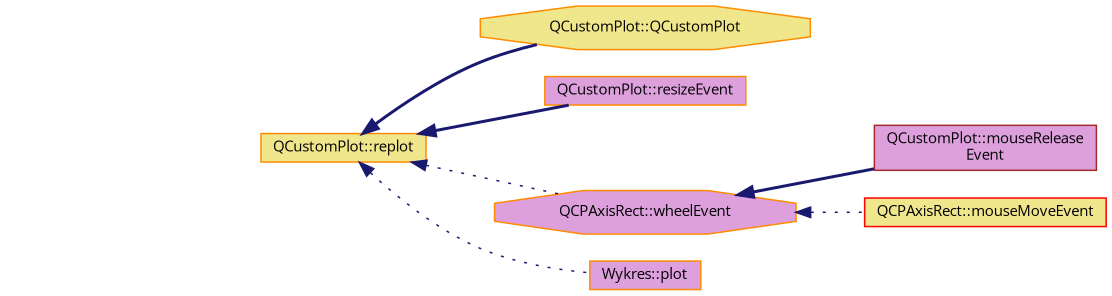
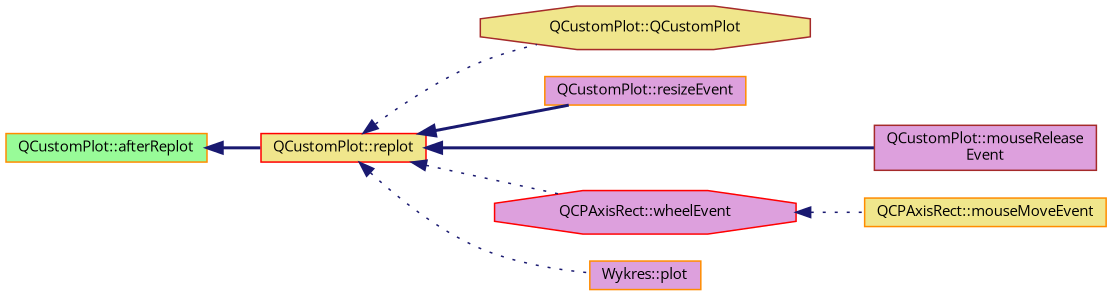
node "QCustomPlot::QCustomPlot": color darkorange -> brown
edge "QCustomPlot::QCustomPlot" -> "QCustomPlot::replot": style bold -> dotted
node "QCustomPlot::afterReplot": added
node "QCustomPlot::replot": color darkorange -> red
edge "QCustomPlot::mouseRelease Event" -> "QCPAxisRect::wheelEvent": now "QCustomPlot::mouseRelease Event" -> "QCustomPlot::replot"
node "QCPAxisRect::wheelEvent": color darkorange -> red
node "QCPAxisRect::mouseMoveEvent": color red -> darkorange
